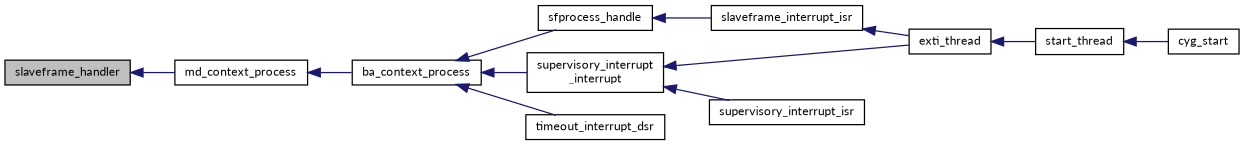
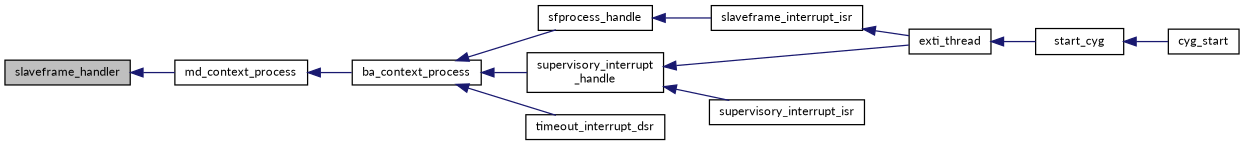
node "start_thread": label "start_thread" -> "start_cyg"
node "supervisory_interrupt _interrupt": label "supervisory_interrupt _interrupt" -> "supervisory_interrupt _handle"
